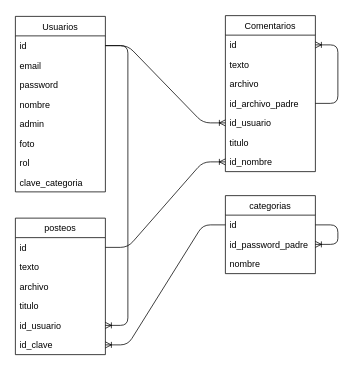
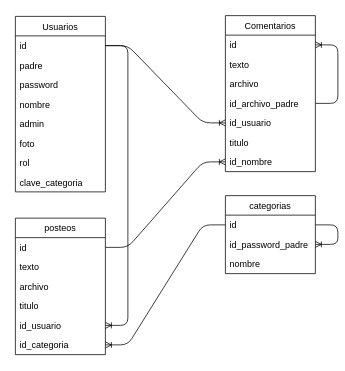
node "email": label "email" -> "padre"
node "id_clave": label "id_clave" -> "id_categoria"
